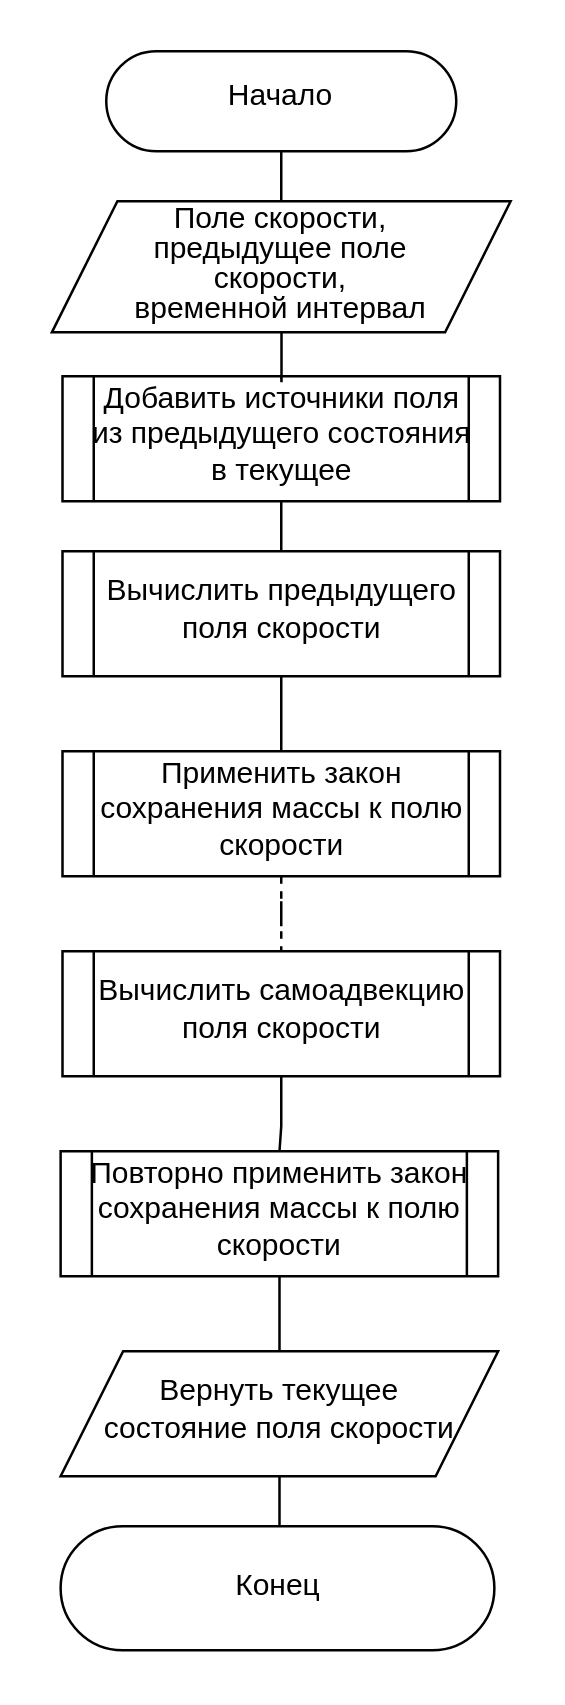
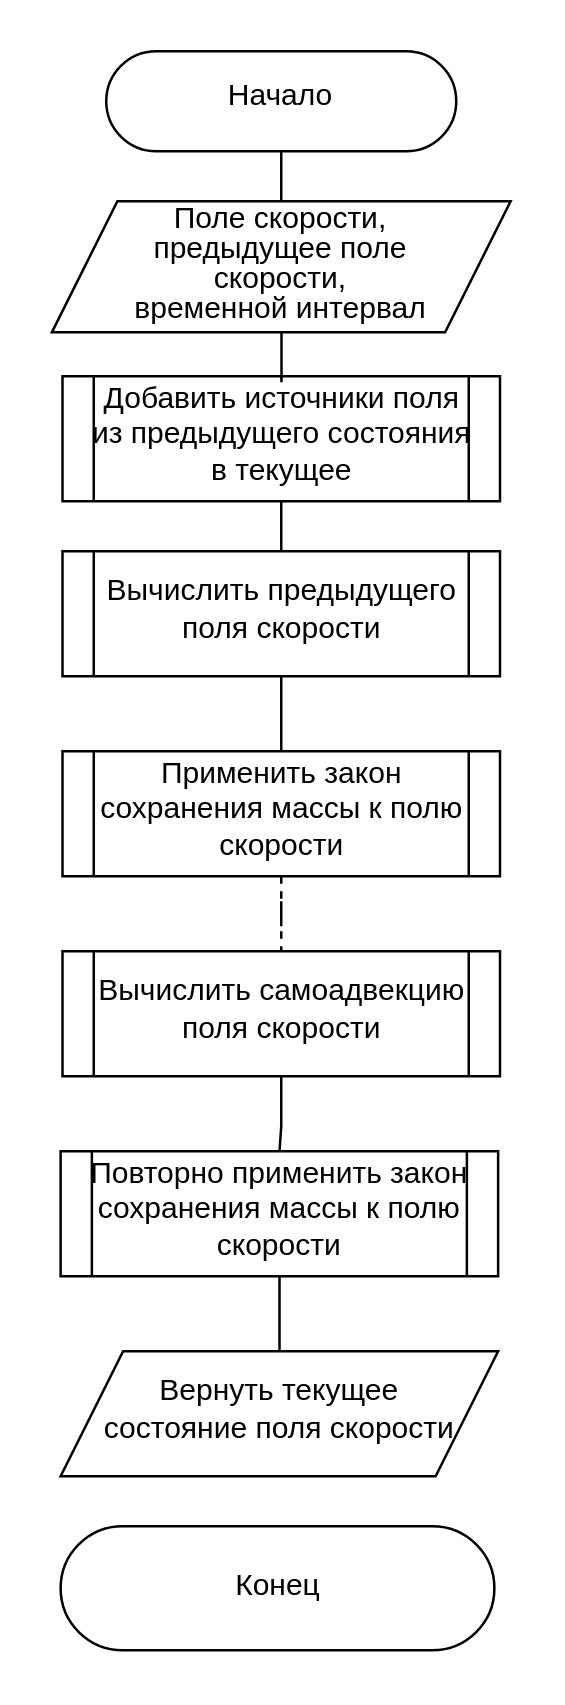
edge "Вернуть текущее состояние поля скорости" -- "Конец": removed
